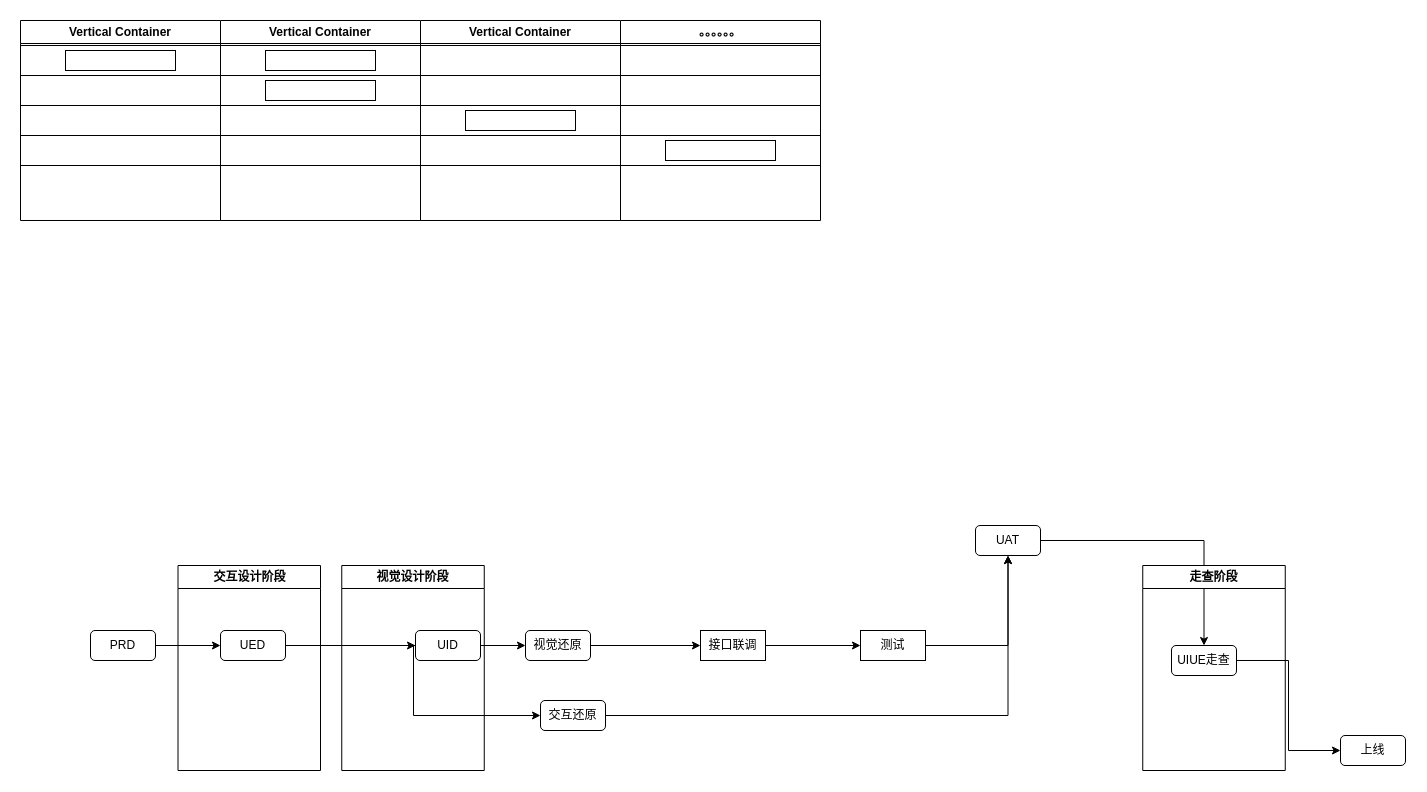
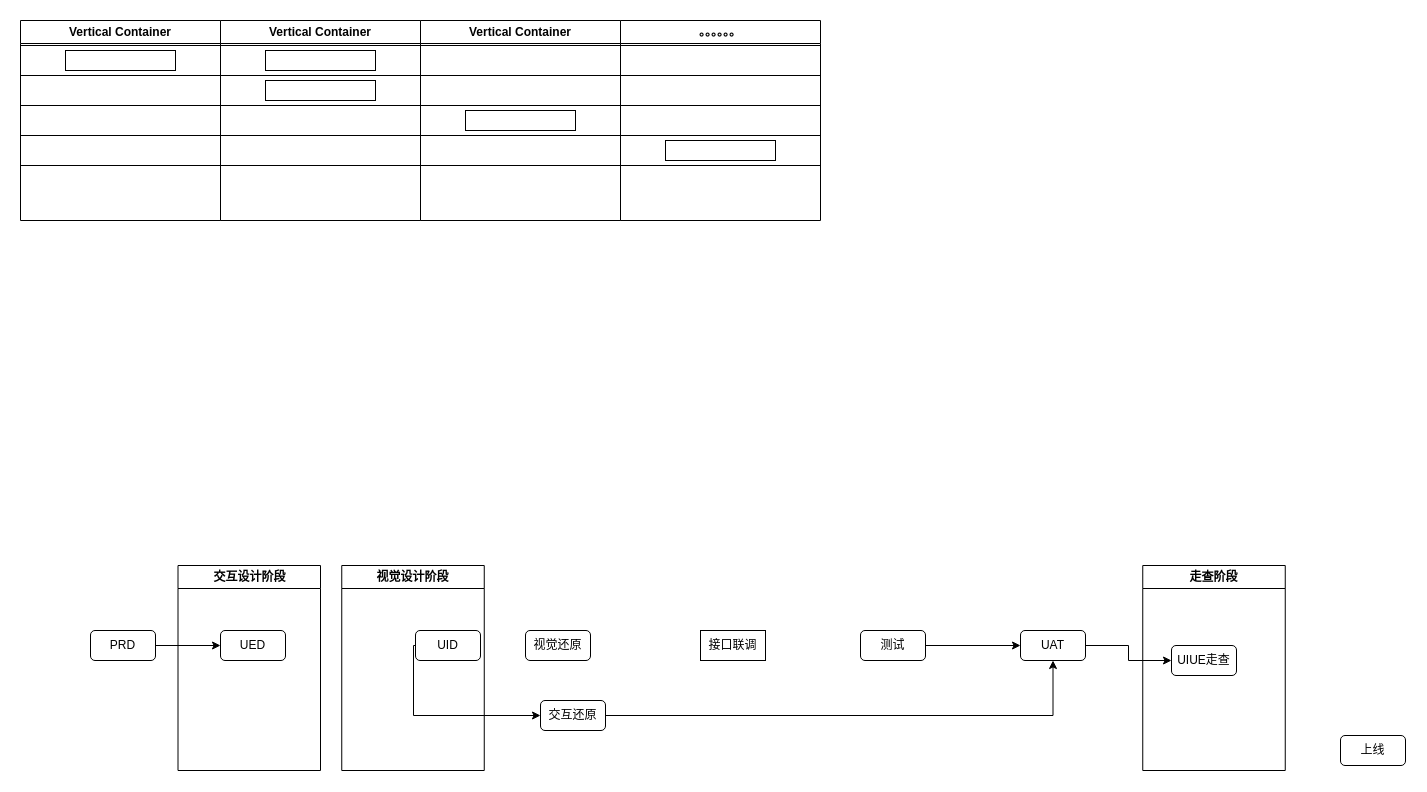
node "UAT": moved (1008, 541) -> (1053, 646)
edge "UED" -> "UID": removed
edge "UID" -> "视觉还原": removed
edge "视觉还原" -> "接口联调": removed
edge "接口联调" -> "测试": removed
node "测试": shape rectangle -> rounded rectangle
edge "UIUE走查" -> "上线": removed
